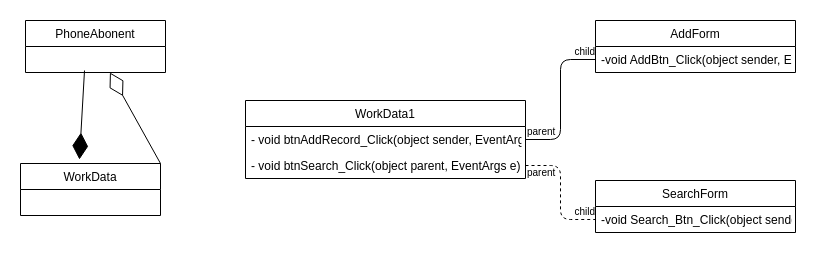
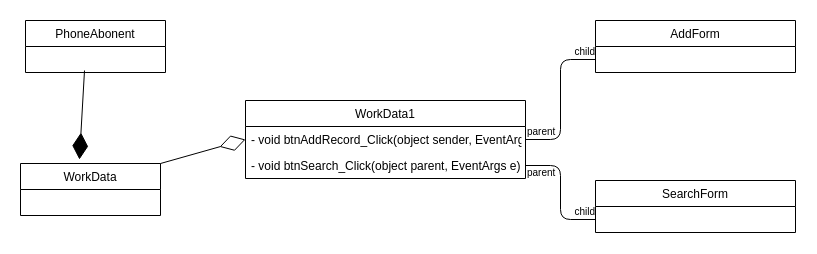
node "-void AddBtn_Click(object sender, EventArgs e)": removed
edge "WorkData" -> "PhoneAbonent": now "WorkData" -> "WorkData1"
edge "- void btnSearch_Click(object parent, EventArgs e)" -- "SearchForm": style dashed -> solid
node "-void Search_Btn_Click(object sender, EventArgs e)": removed
